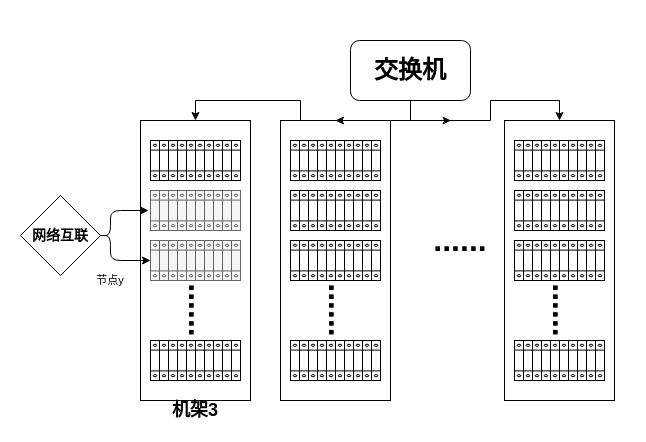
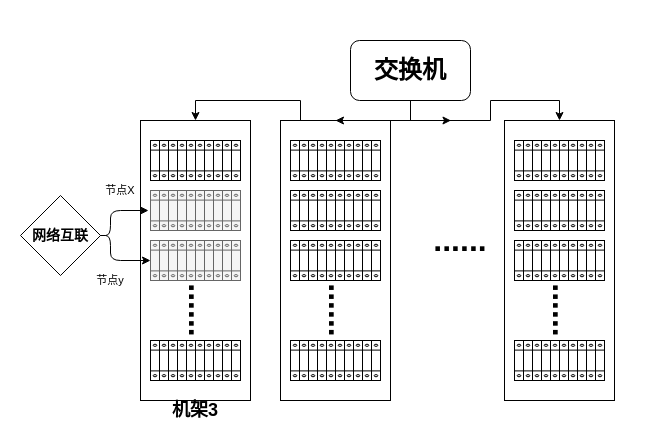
node "节点X": added
